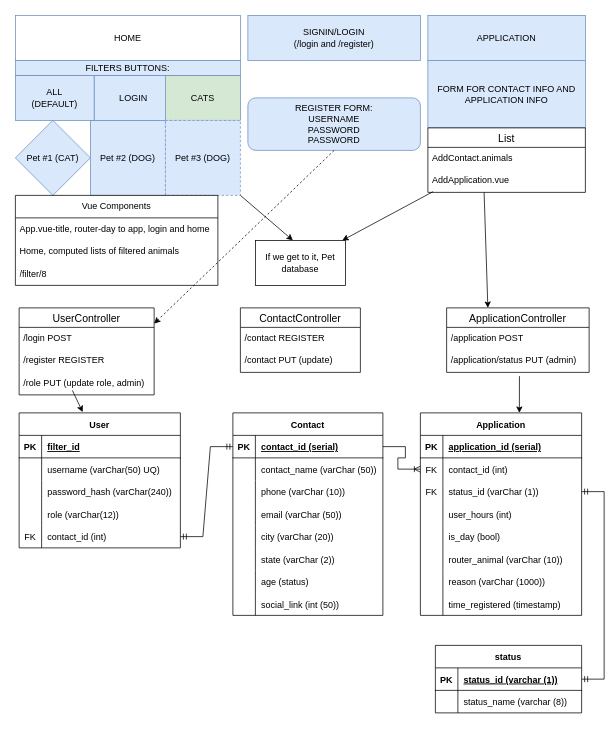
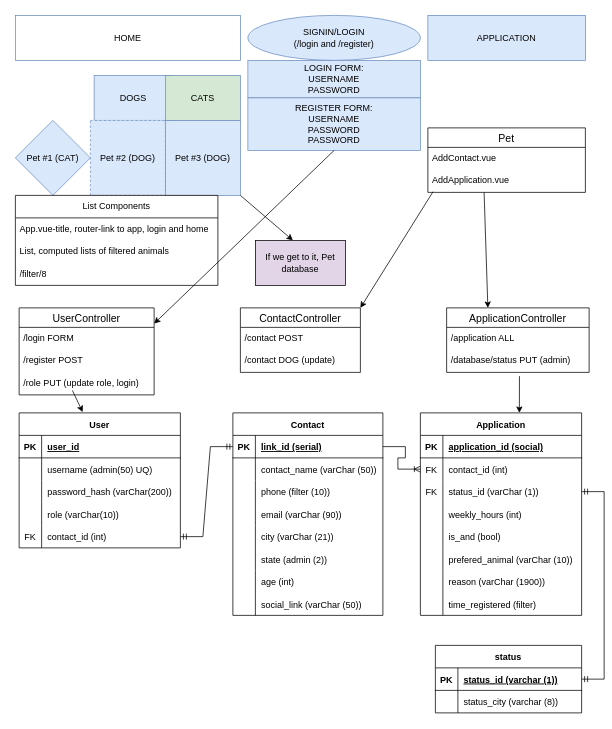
node "SIGNIN/LOGIN (/login and /register)": shape rectangle -> ellipse
node "FILTERS BUTTONS:": removed
node "LOGIN FORM: USERNAME PASSWORD": added
node "FORM FOR CONTACT INFO AND APPLICATION INFO": removed
node "ALL (DEFAULT)": removed
node "LOGIN": label "LOGIN" -> "DOGS"
node "REGISTER FORM: USERNAME PASSWORD PASSWORD": shape rounded rectangle -> rectangle
node "List": label "List" -> "Pet"
node "Pet #2 (DOG)": style solid -> dashed
node "Pet #3 (DOG)": style dashed -> solid
node "AddContact.animals": label "AddContact.animals" -> "AddContact.vue"
node "Vue Components": label "Vue Components" -> "List Components"
edge "AddApplication.vue" -> "If we get to it, Pet database": now "AddApplication.vue" -> "ContactController"
node "App.vue-title, router-day to app, login and home": label "App.vue-title, router-day to app, login and home" -> "App.vue-title, router-link to app, login and home"
edge "REGISTER FORM: USERNAME PASSWORD PASSWORD" -> "UserController": style dashed -> solid
node "Home, computed lists of filtered animals": label "Home, computed lists of filtered animals" -> "List, computed lists of filtered animals"
node "If we get to it, Pet database": fillcolor #ffffff -> #e1d5e7
node "/login POST": label "/login POST" -> "/login FORM"
node "/contact REGISTER": label "/contact REGISTER" -> "/contact POST"
node "/application POST": label "/application POST" -> "/application ALL"
node "/register REGISTER": label "/register REGISTER" -> "/register POST"
node "/contact PUT (update)": label "/contact PUT (update)" -> "/contact DOG (update)"
node "/application/status PUT (admin)": label "/application/status PUT (admin)" -> "/database/status PUT (admin)"
node "/role PUT (update role, admin)": label "/role PUT (update role, admin)" -> "/role PUT (update role, login)"
node "filter_id": label "filter_id" -> "user_id"
node "contact_id (serial)": label "contact_id (serial)" -> "link_id (serial)"
node "application_id (serial)": label "application_id (serial)" -> "application_id (social)"
node "username (varChar(50) UQ)": label "username (varChar(50) UQ)" -> "username (admin(50) UQ)"
node "password_hash (varChar(240))": label "password_hash (varChar(240))" -> "password_hash (varChar(200))"
node "phone (varChar (10))": label "phone (varChar (10))" -> "phone (filter (10))"
node "role (varChar(12))": label "role (varChar(12))" -> "role (varChar(10))"
node "email (varChar (50))": label "email (varChar (50))" -> "email (varChar (90))"
node "user_hours (int)": label "user_hours (int)" -> "weekly_hours (int)"
node "city (varChar (20))": label "city (varChar (20))" -> "city (varChar (21))"
node "is_day (bool)": label "is_day (bool)" -> "is_and (bool)"
node "state (varChar (2))": label "state (varChar (2))" -> "state (admin (2))"
node "router_animal (varChar (10))": label "router_animal (varChar (10))" -> "prefered_animal (varChar (10))"
node "age (status)": label "age (status)" -> "age (int)"
node "reason (varChar (1000))": label "reason (varChar (1000))" -> "reason (varChar (1900))"
node "social_link (int (50))": label "social_link (int (50))" -> "social_link (varChar (50))"
node "time_registered (timestamp)": label "time_registered (timestamp)" -> "time_registered (filter)"
node "status_name (varchar (8))": label "status_name (varchar (8))" -> "status_city (varchar (8))"
